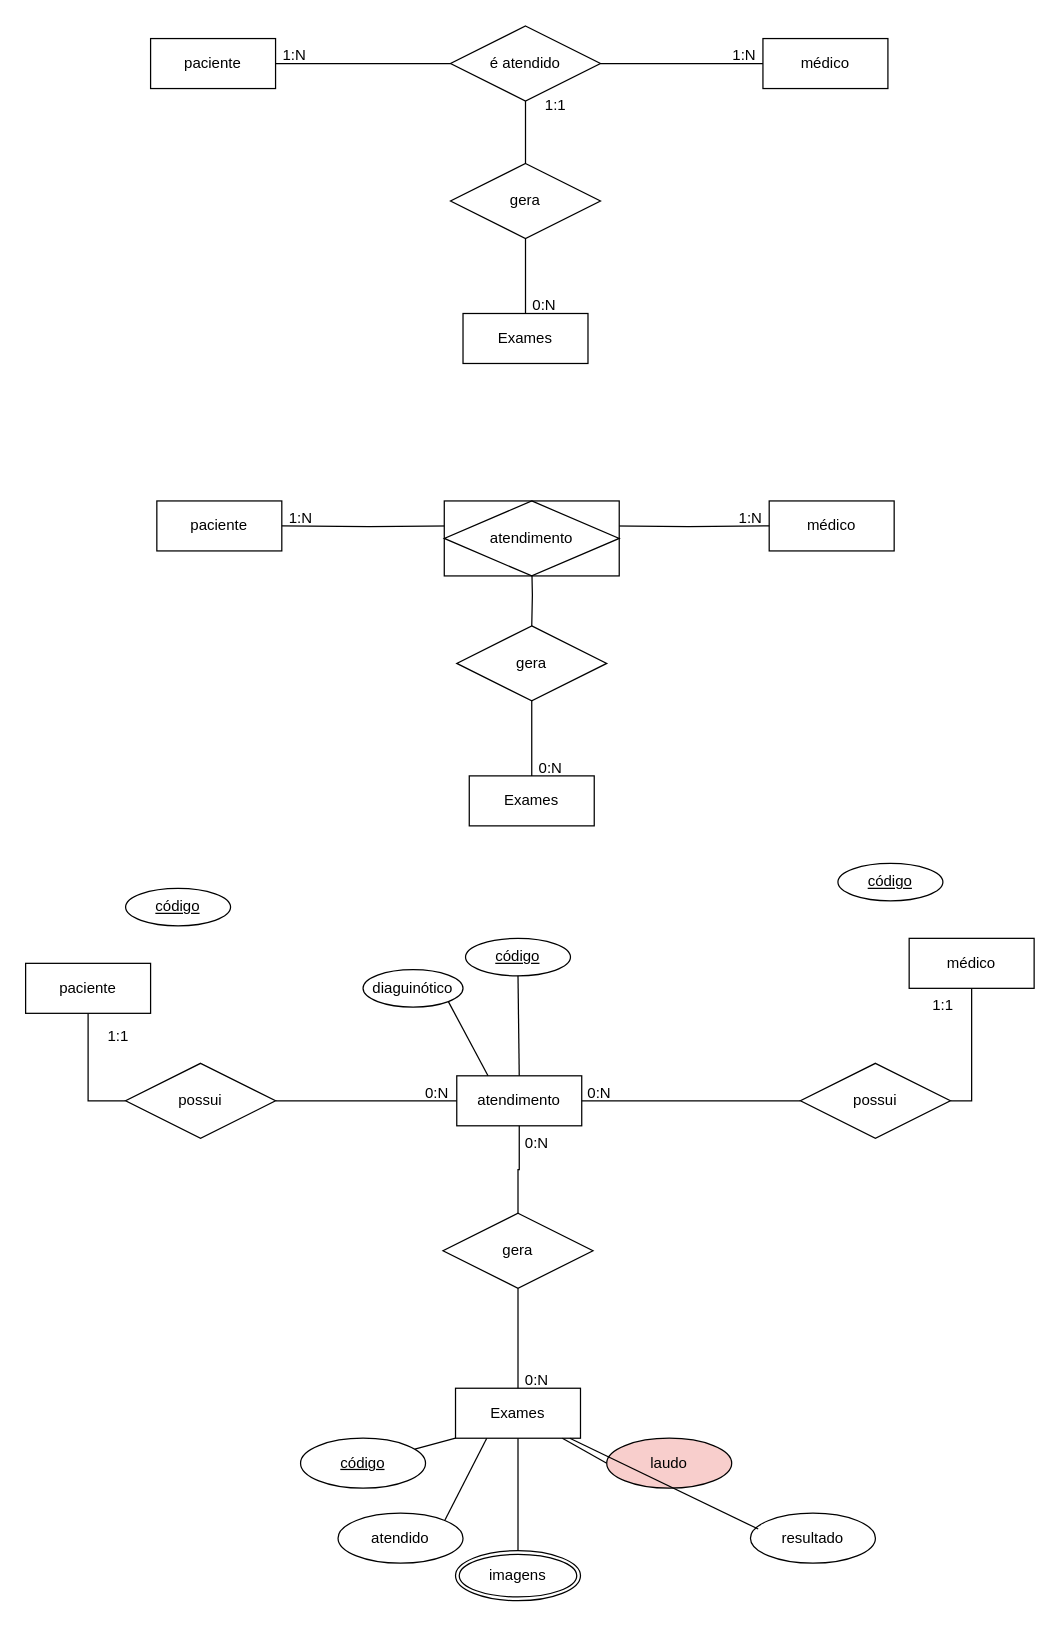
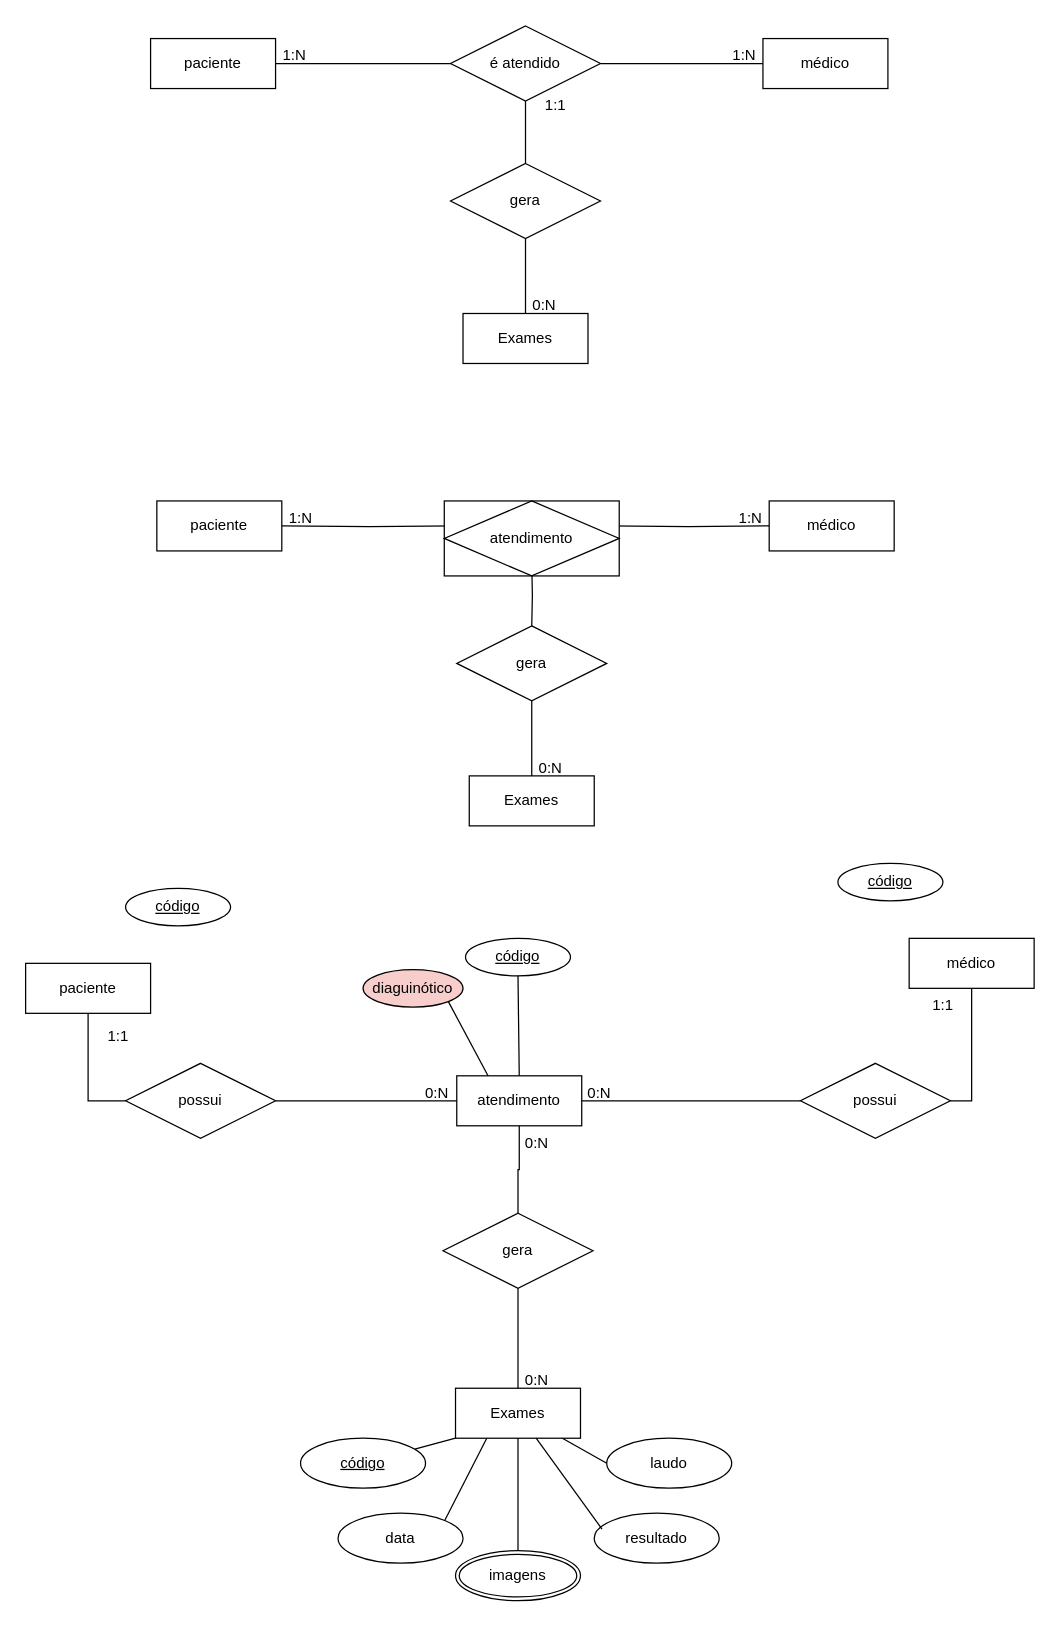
node "diaguinótico": fillcolor #ffffff -> #f8cecc
node "laudo": fillcolor #f8cecc -> #ffffff
node "atendido": label "atendido" -> "data"
node "resultado": moved (813, 1538) -> (657, 1538)
